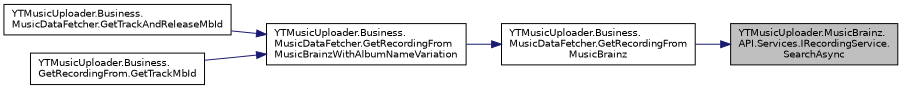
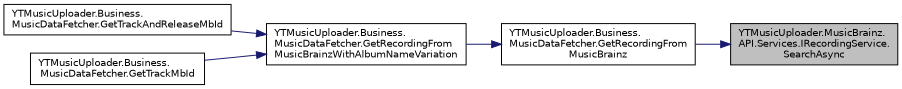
node "YTMusicUploader.Business. GetRecordingFrom.GetTrackMbId": label "YTMusicUploader.Business. GetRecordingFrom.GetTrackMbId" -> "YTMusicUploader.Business. MusicDataFetcher.GetTrackMbId"
